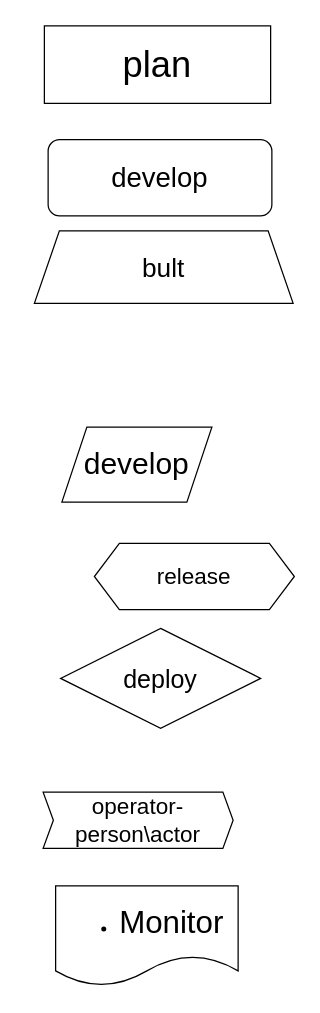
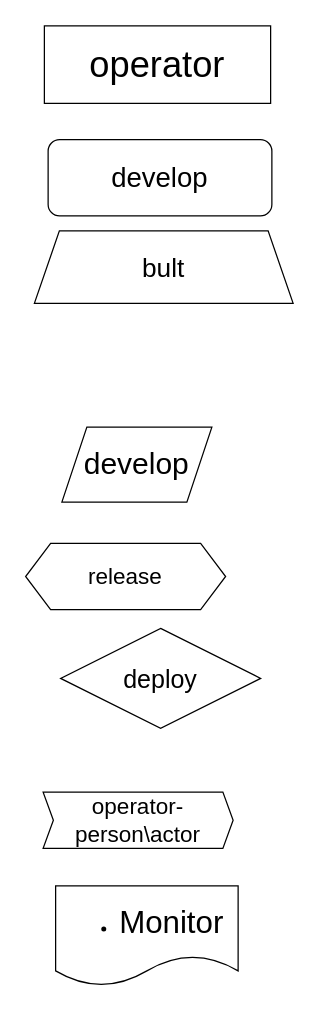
node "plan": label "plan" -> "operator"
node "release": moved (194, 576) -> (126, 576)
